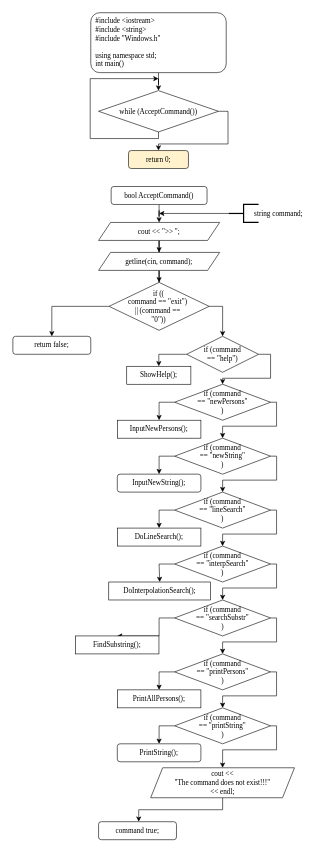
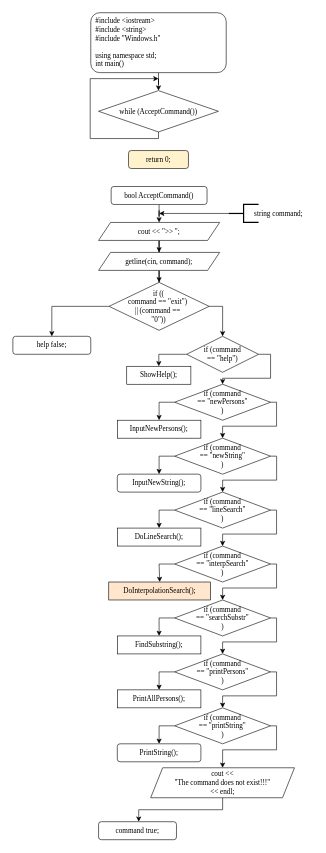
edge "while (AcceptCommand())" -> "return 0;": removed
node "return false;": label "return false;" -> "help false;"
node "DoInterpolationSearch();": fillcolor #ffffff -> #ffe6cc
node "FindSubstring();": moved (117, 645) -> (159, 645)
